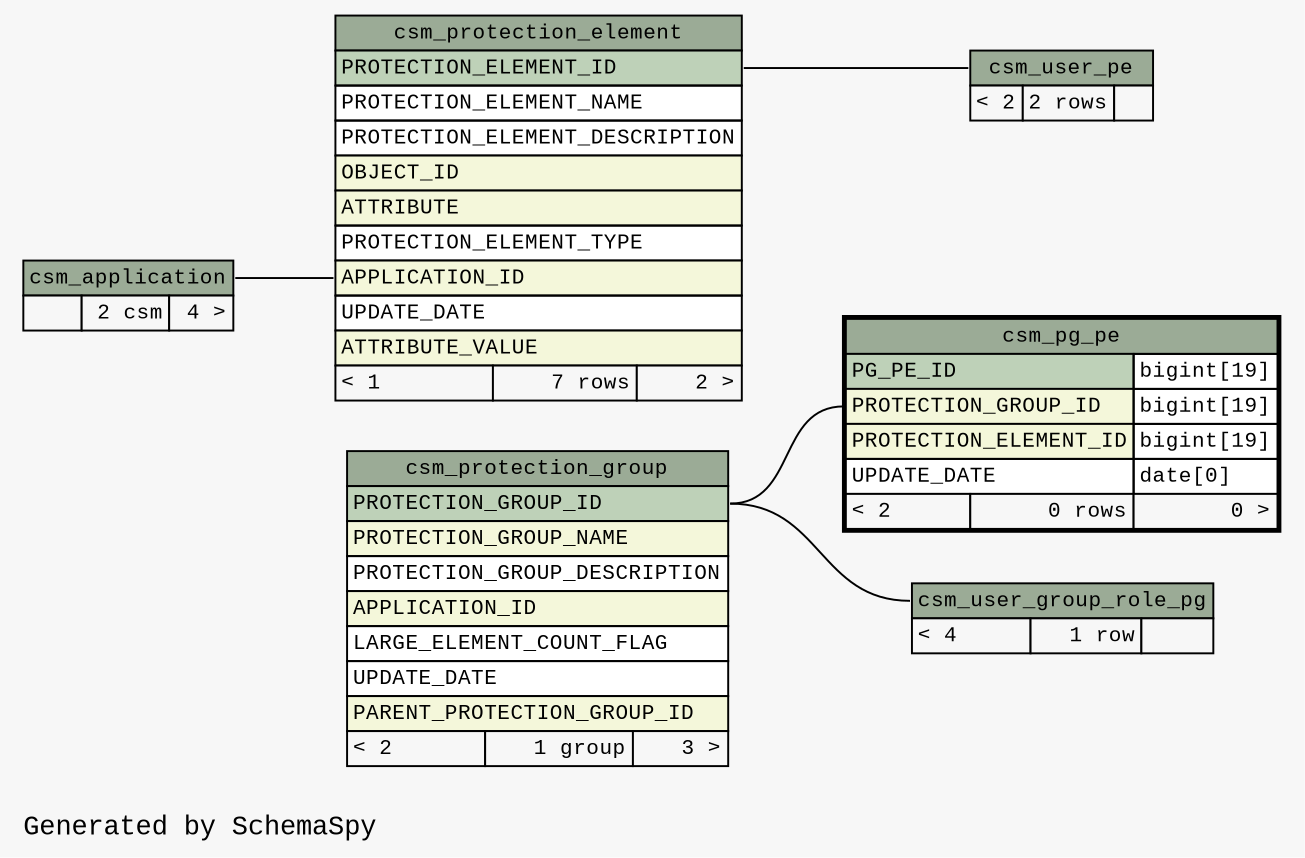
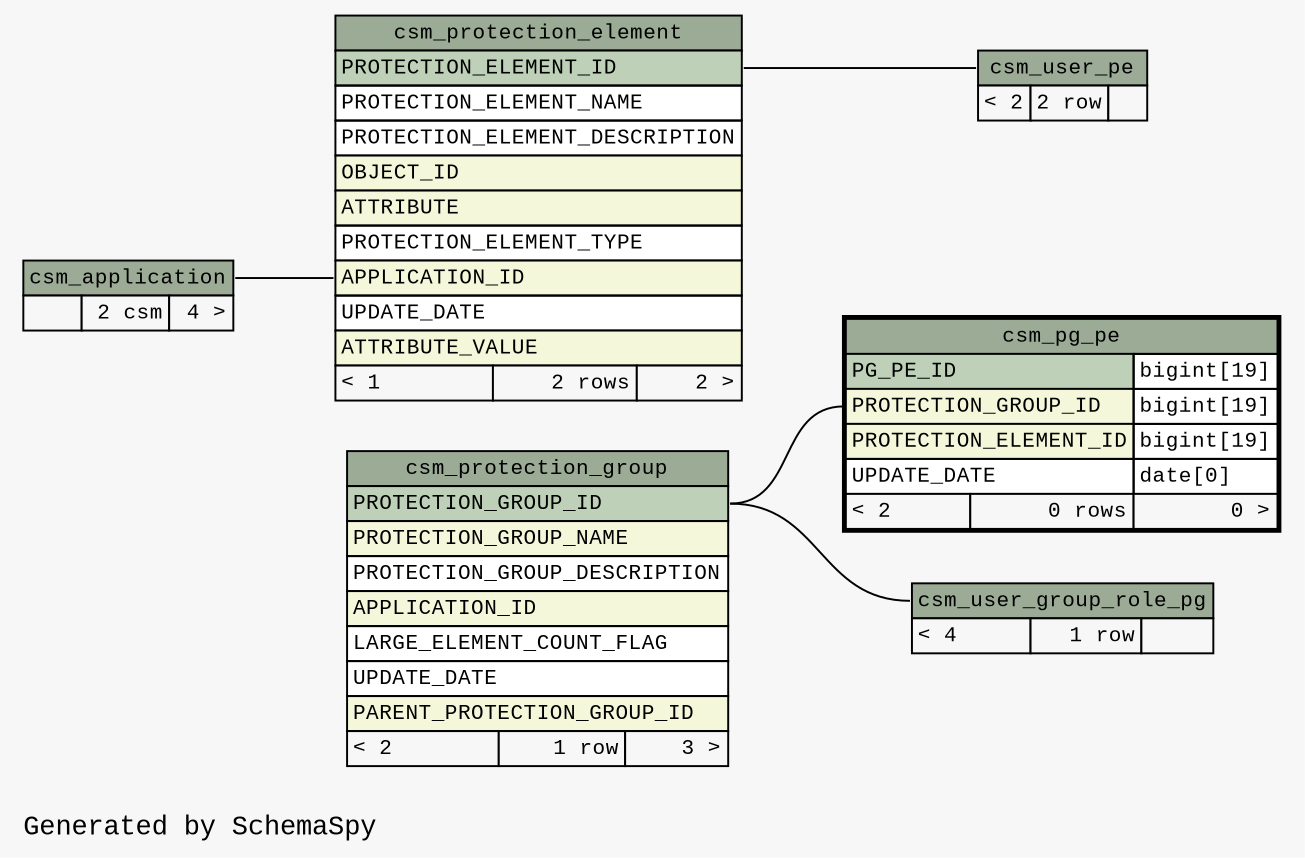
node "csm_user_pe": text "2 rows" -> "2 row"
node "csm_protection_element": text "7 rows" -> "2 rows"
node "csm_protection_group": text "1 group" -> "1 row"
